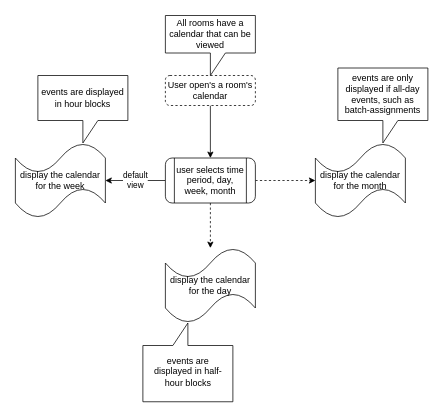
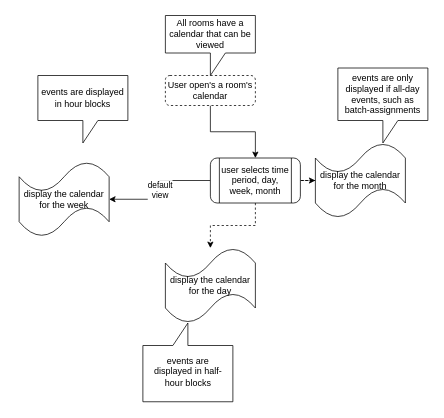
node "display the calendar for the week": moved (60, 180) -> (64, 199)
node "user selects time period, day, week, month": moved (210, 180) -> (255, 180)
